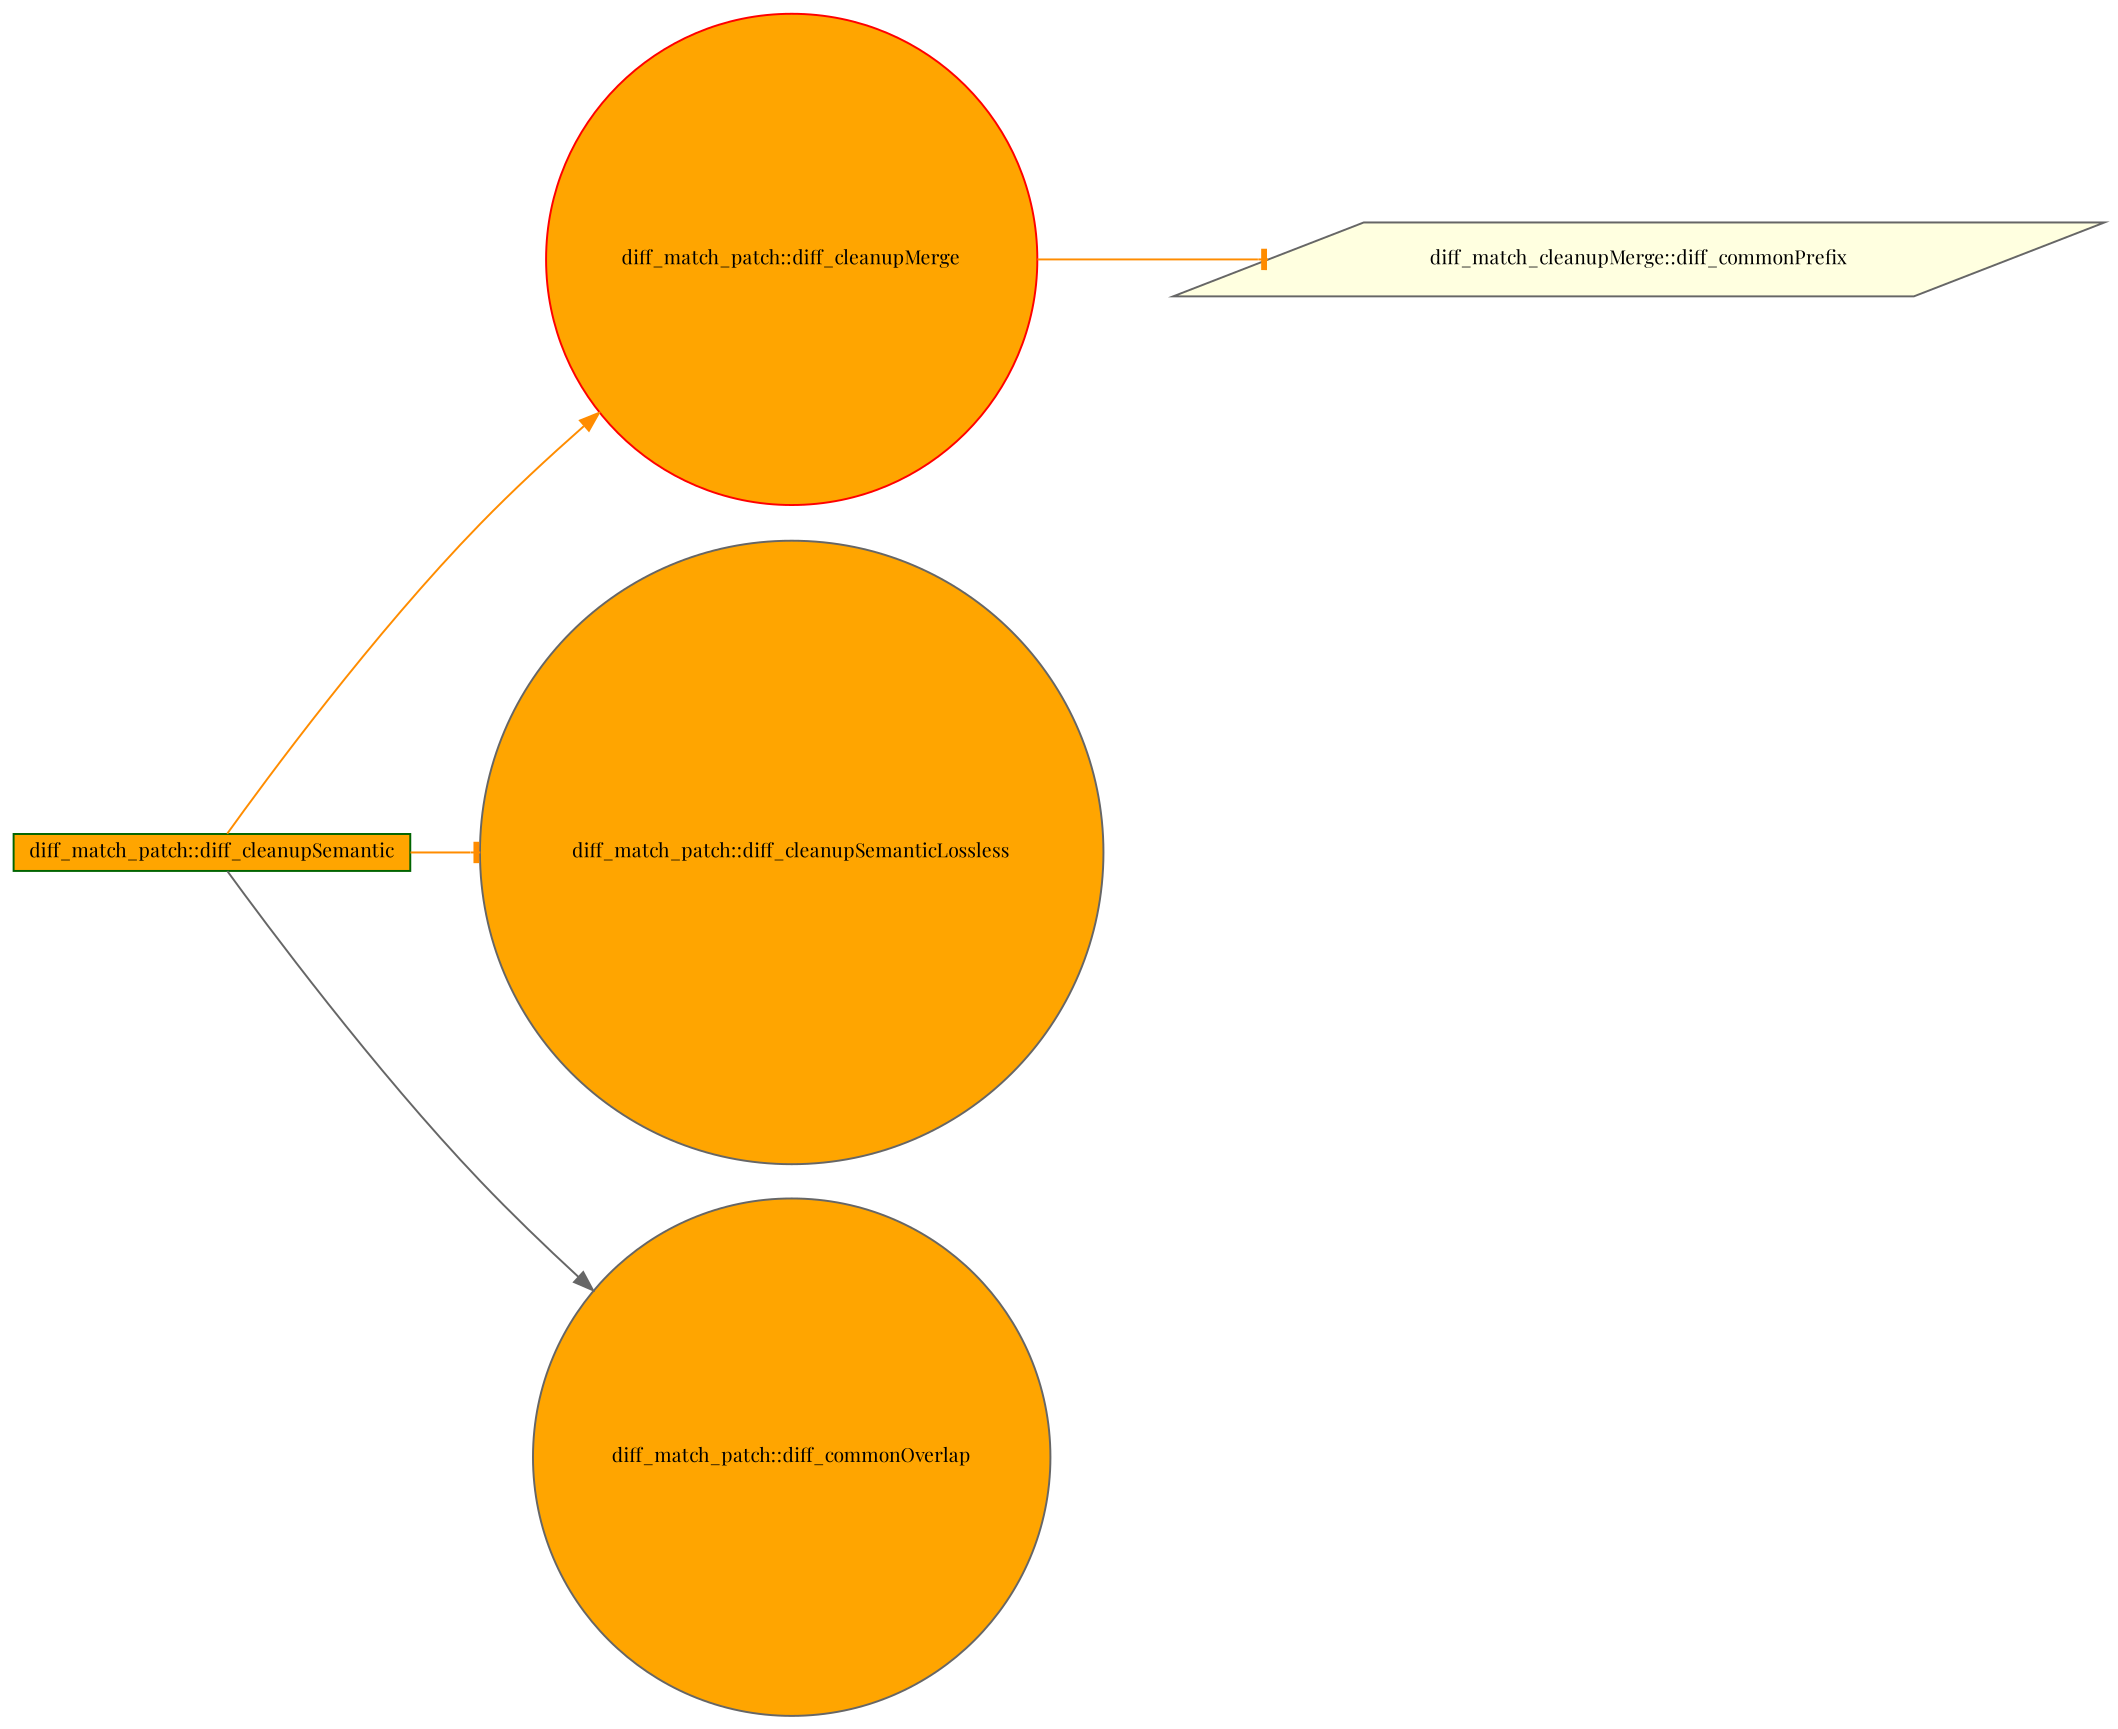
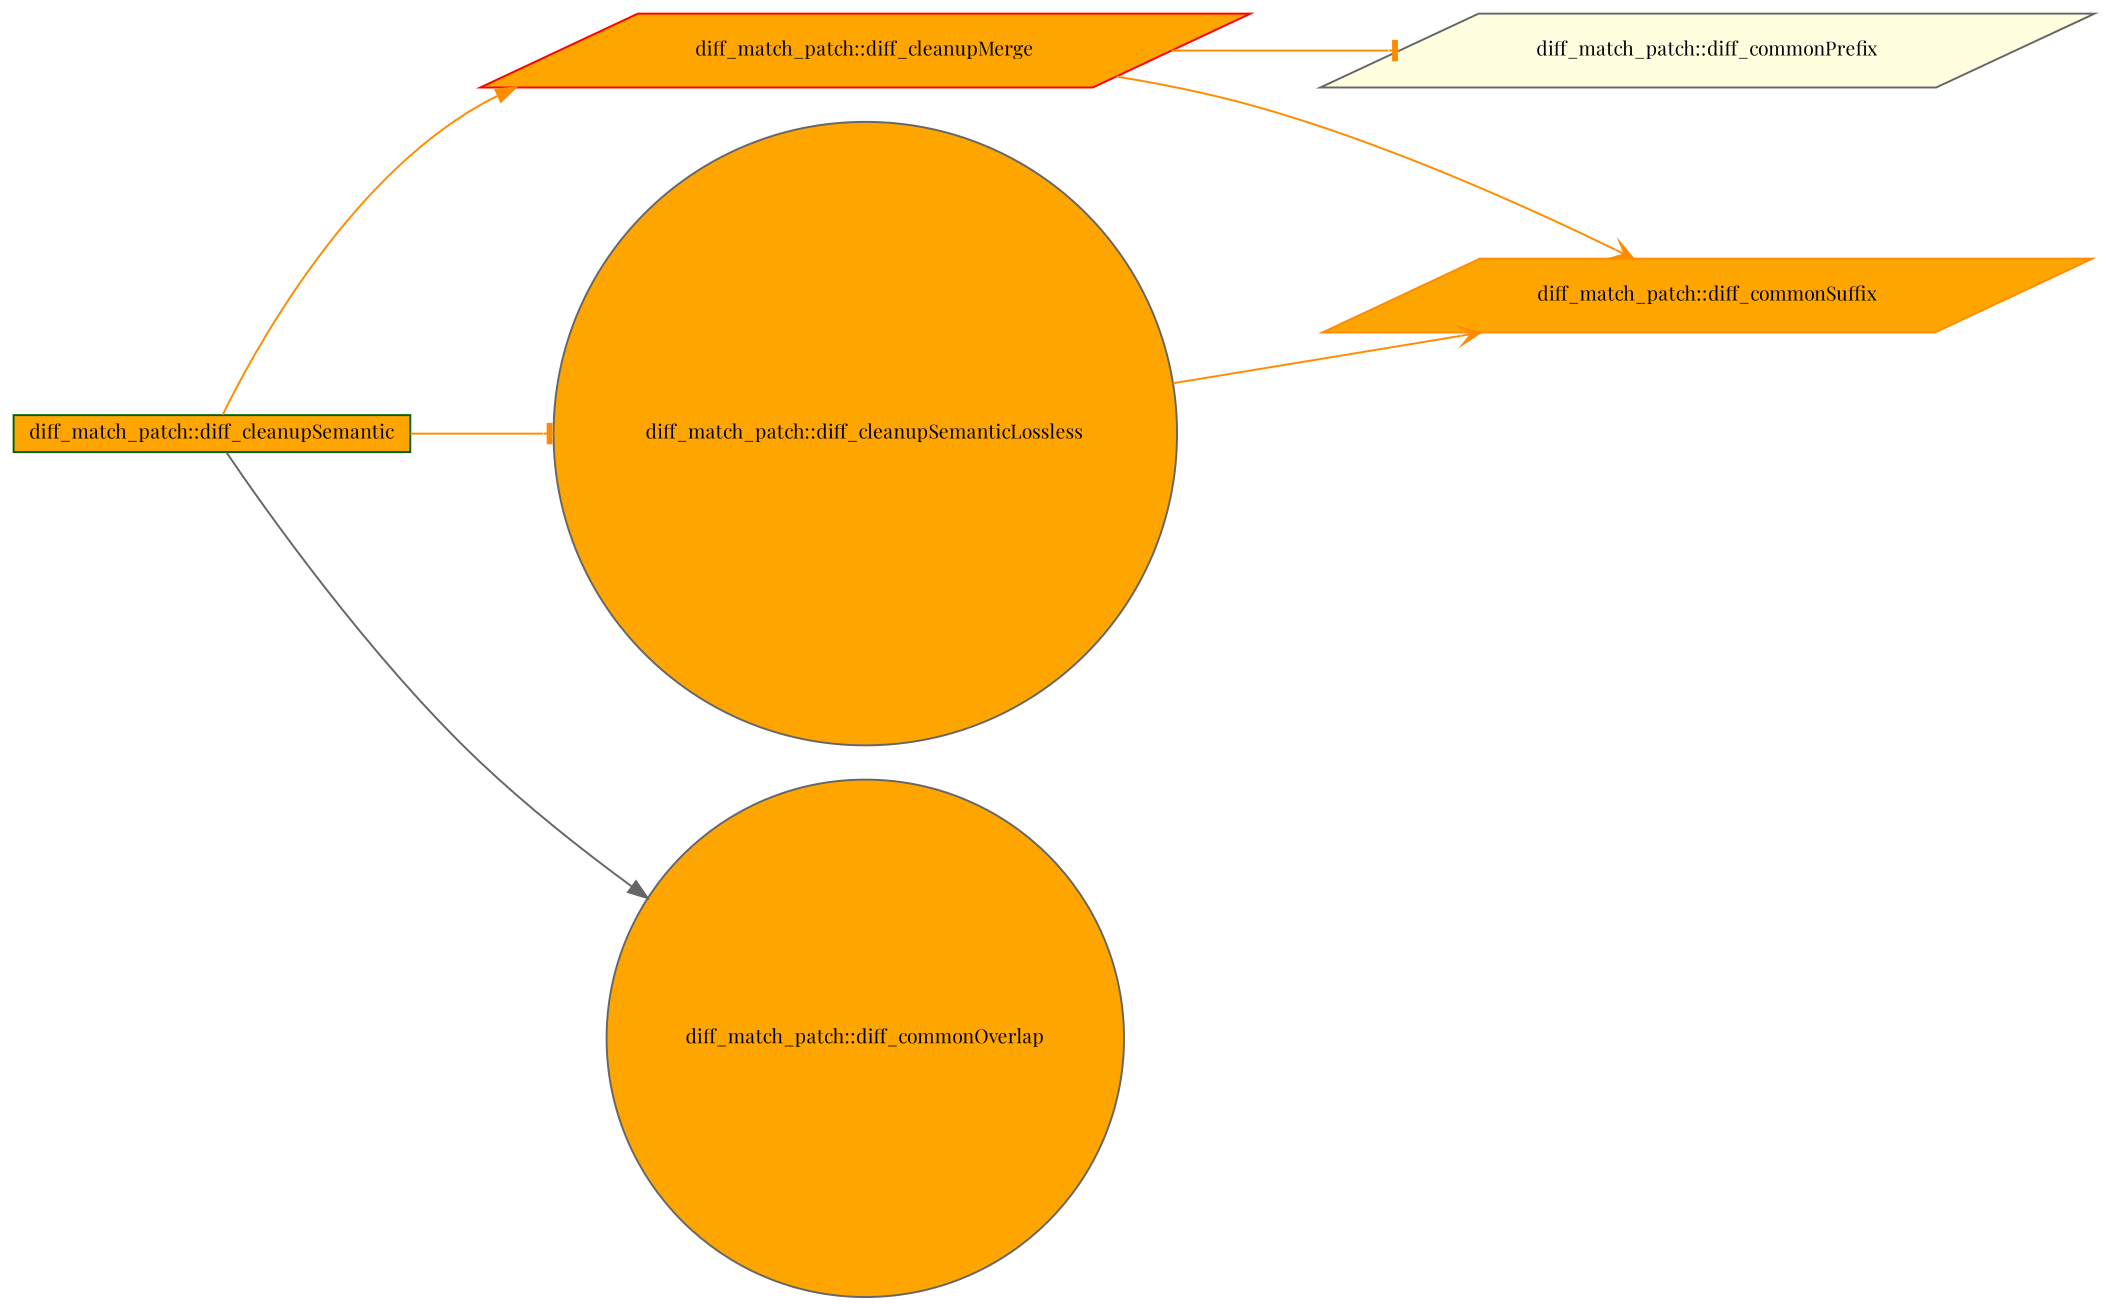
node "diff_match_patch::diff_cleanupMerge": shape circle -> parallelogram
node "diff_match_cleanupMerge::diff_commonPrefix": label "diff_match_cleanupMerge::diff_commonPrefix" -> "diff_match_patch::diff_commonPrefix"
node "diff_match_patch::diff_commonSuffix": added
